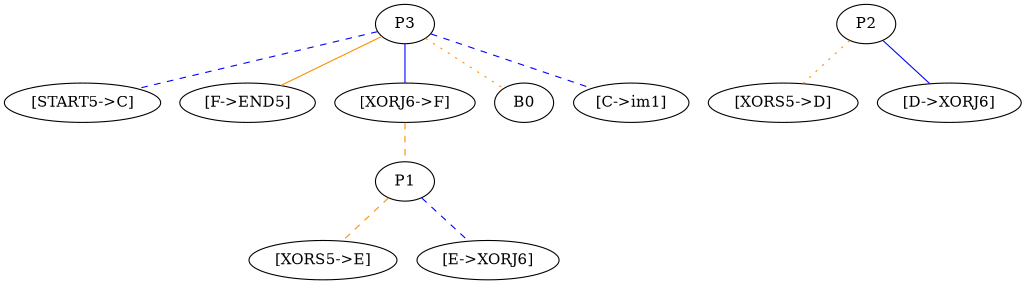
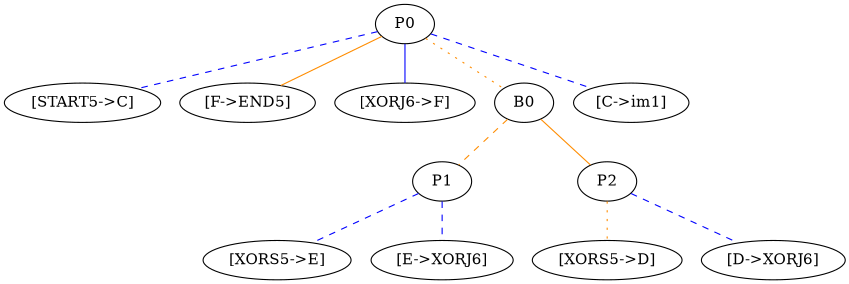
node "P3": label "P3" -> "P0"
edge "P2" -- "[D->XORJ6]": style solid -> dashed
edge "[XORJ6->F]" -- "P1": now "B0" -- "P1"
edge "B0" -- "P2": added
edge "P1" -- "[XORS5->E]": color darkorange -> blue
